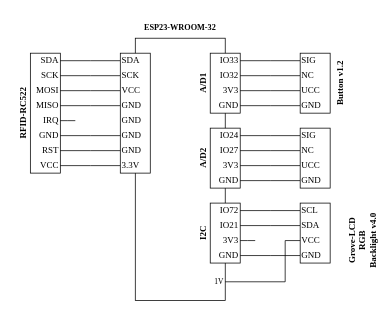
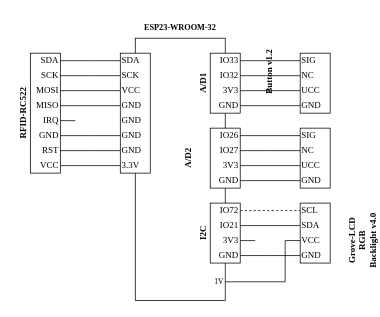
node "Button v1.2": moved (338, 83) -> (267, 72)
node "IO24": label "IO24" -> "IO26"
node "A/D2": moved (203, 158) -> (188, 158)
edge "IO72" -- "SCL": style solid -> dashed
